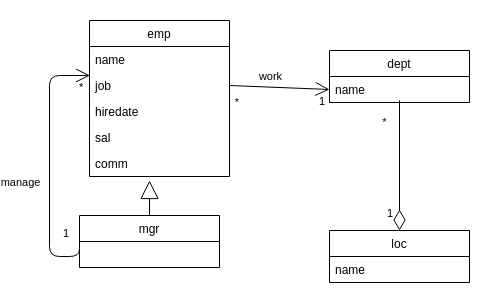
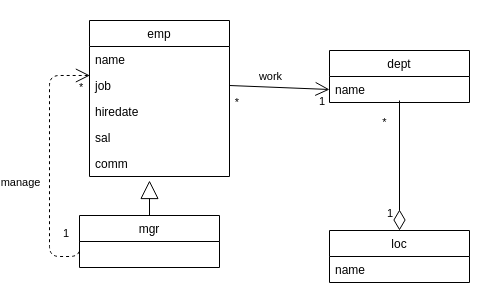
edge "mgr" -> "job": style solid -> dashed
